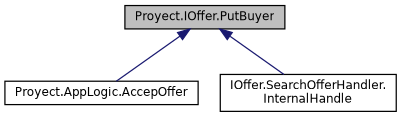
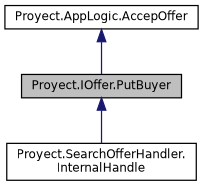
edge "Proyect.AppLogic.AccepOffer" -> "Proyect.IOffer.PutBuyer": reversed
node "IOffer.SearchOfferHandler. InternalHandle": label "IOffer.SearchOfferHandler. InternalHandle" -> "Proyect.SearchOfferHandler. InternalHandle"
